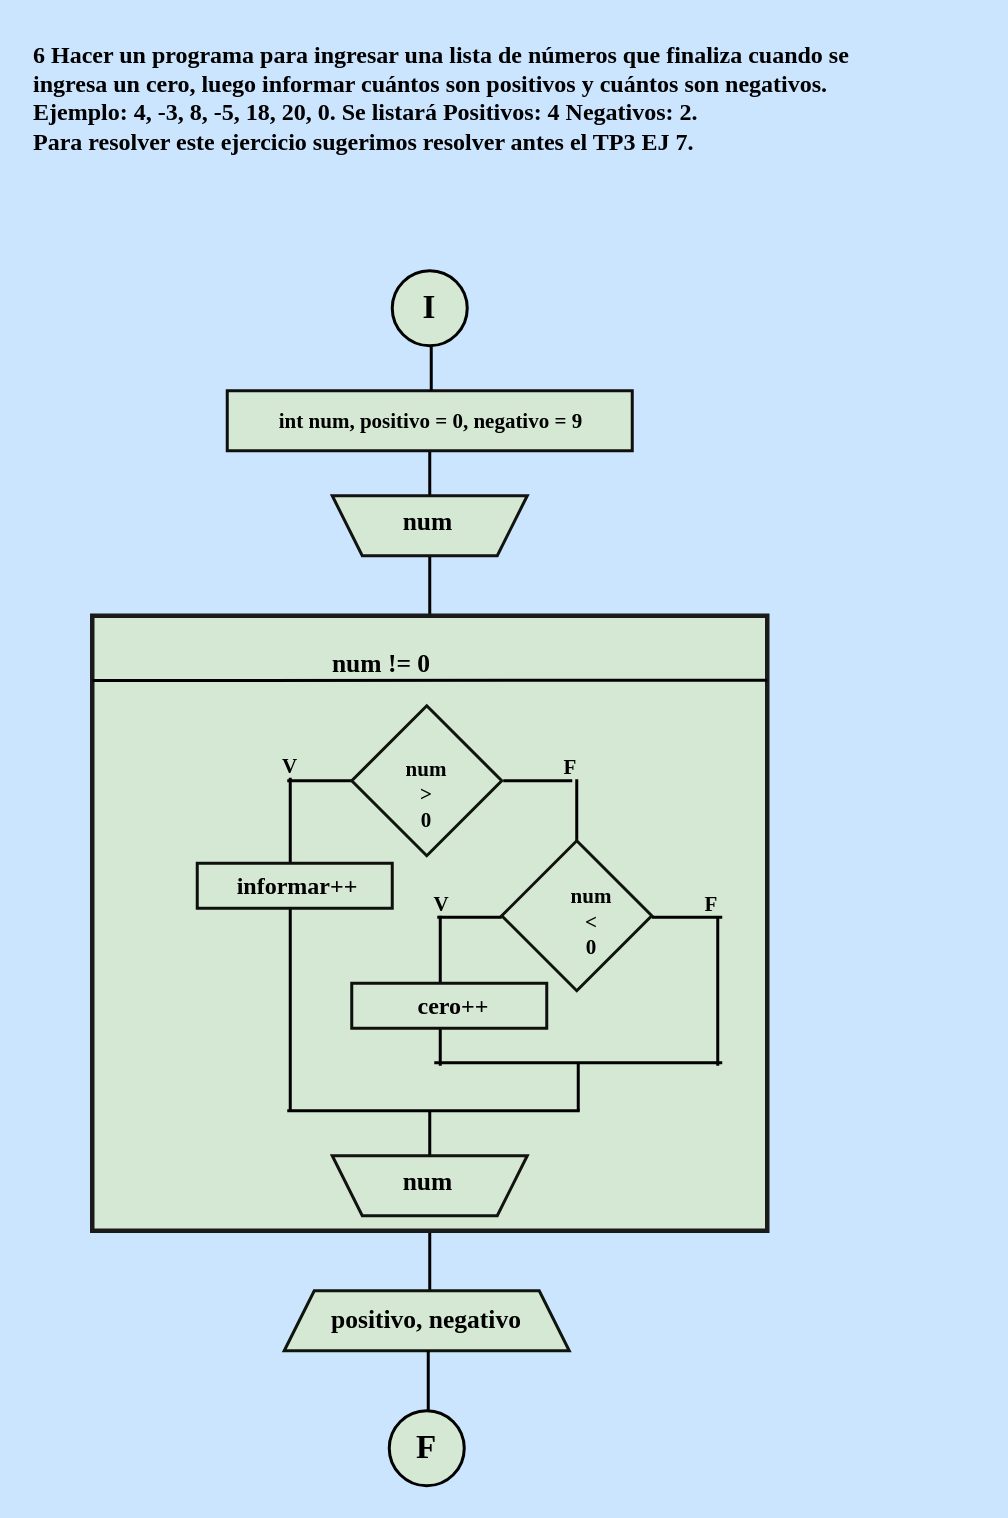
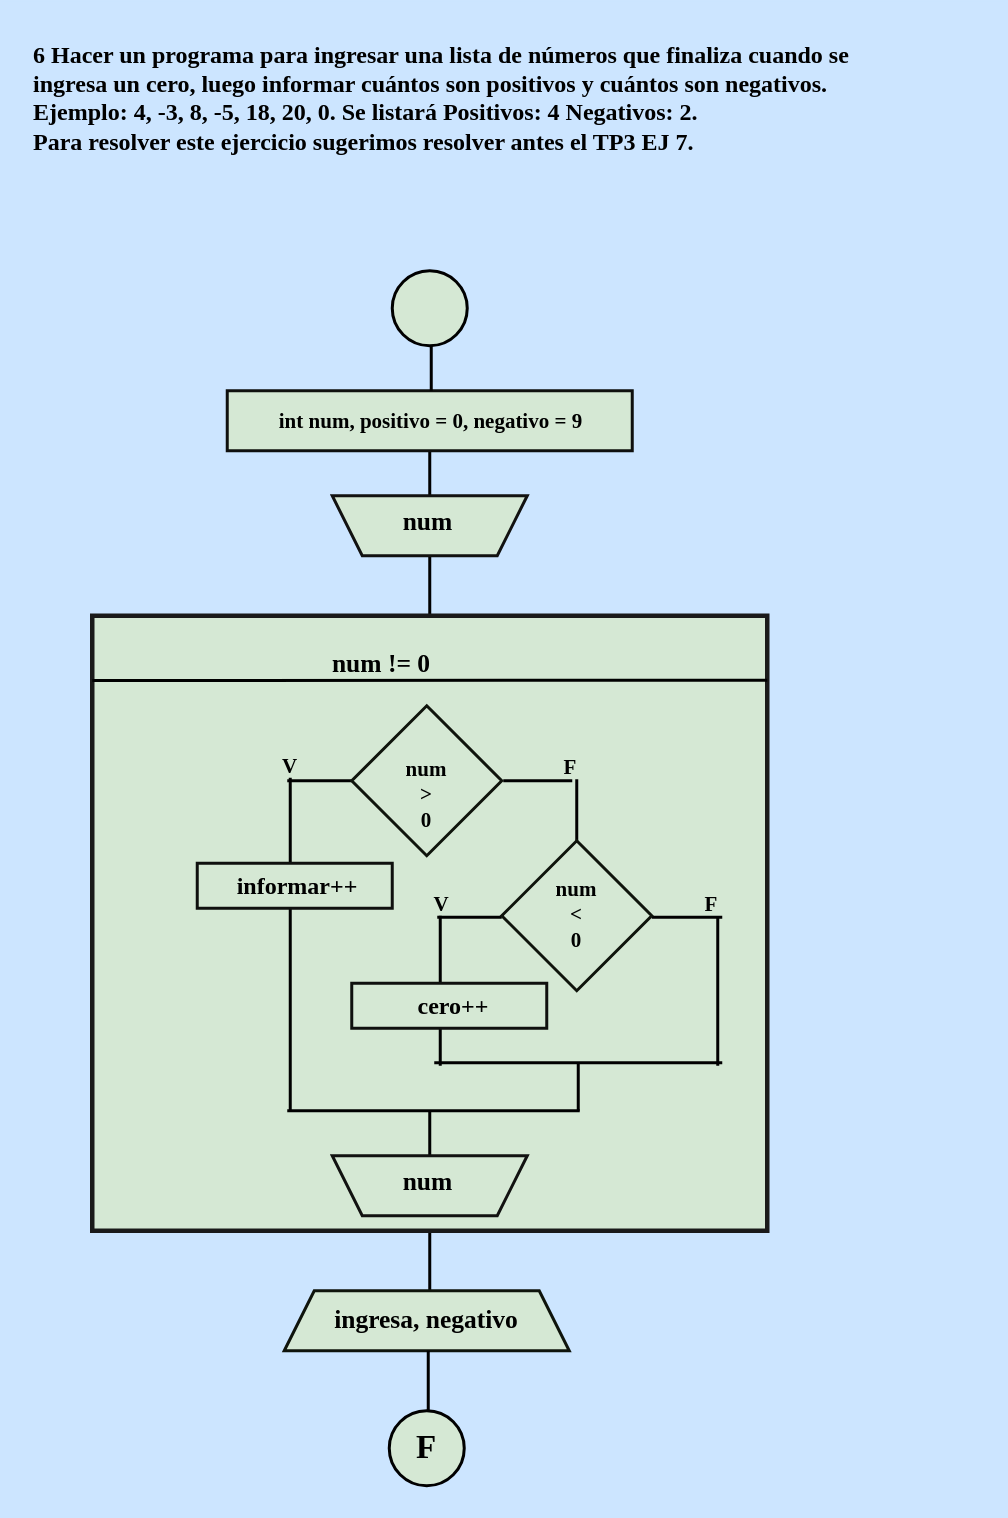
node "I": removed
node "num < 0": moved (592, 923) -> (577, 916)
node "positivo, negativo": label "positivo, negativo" -> "ingresa, negativo"
